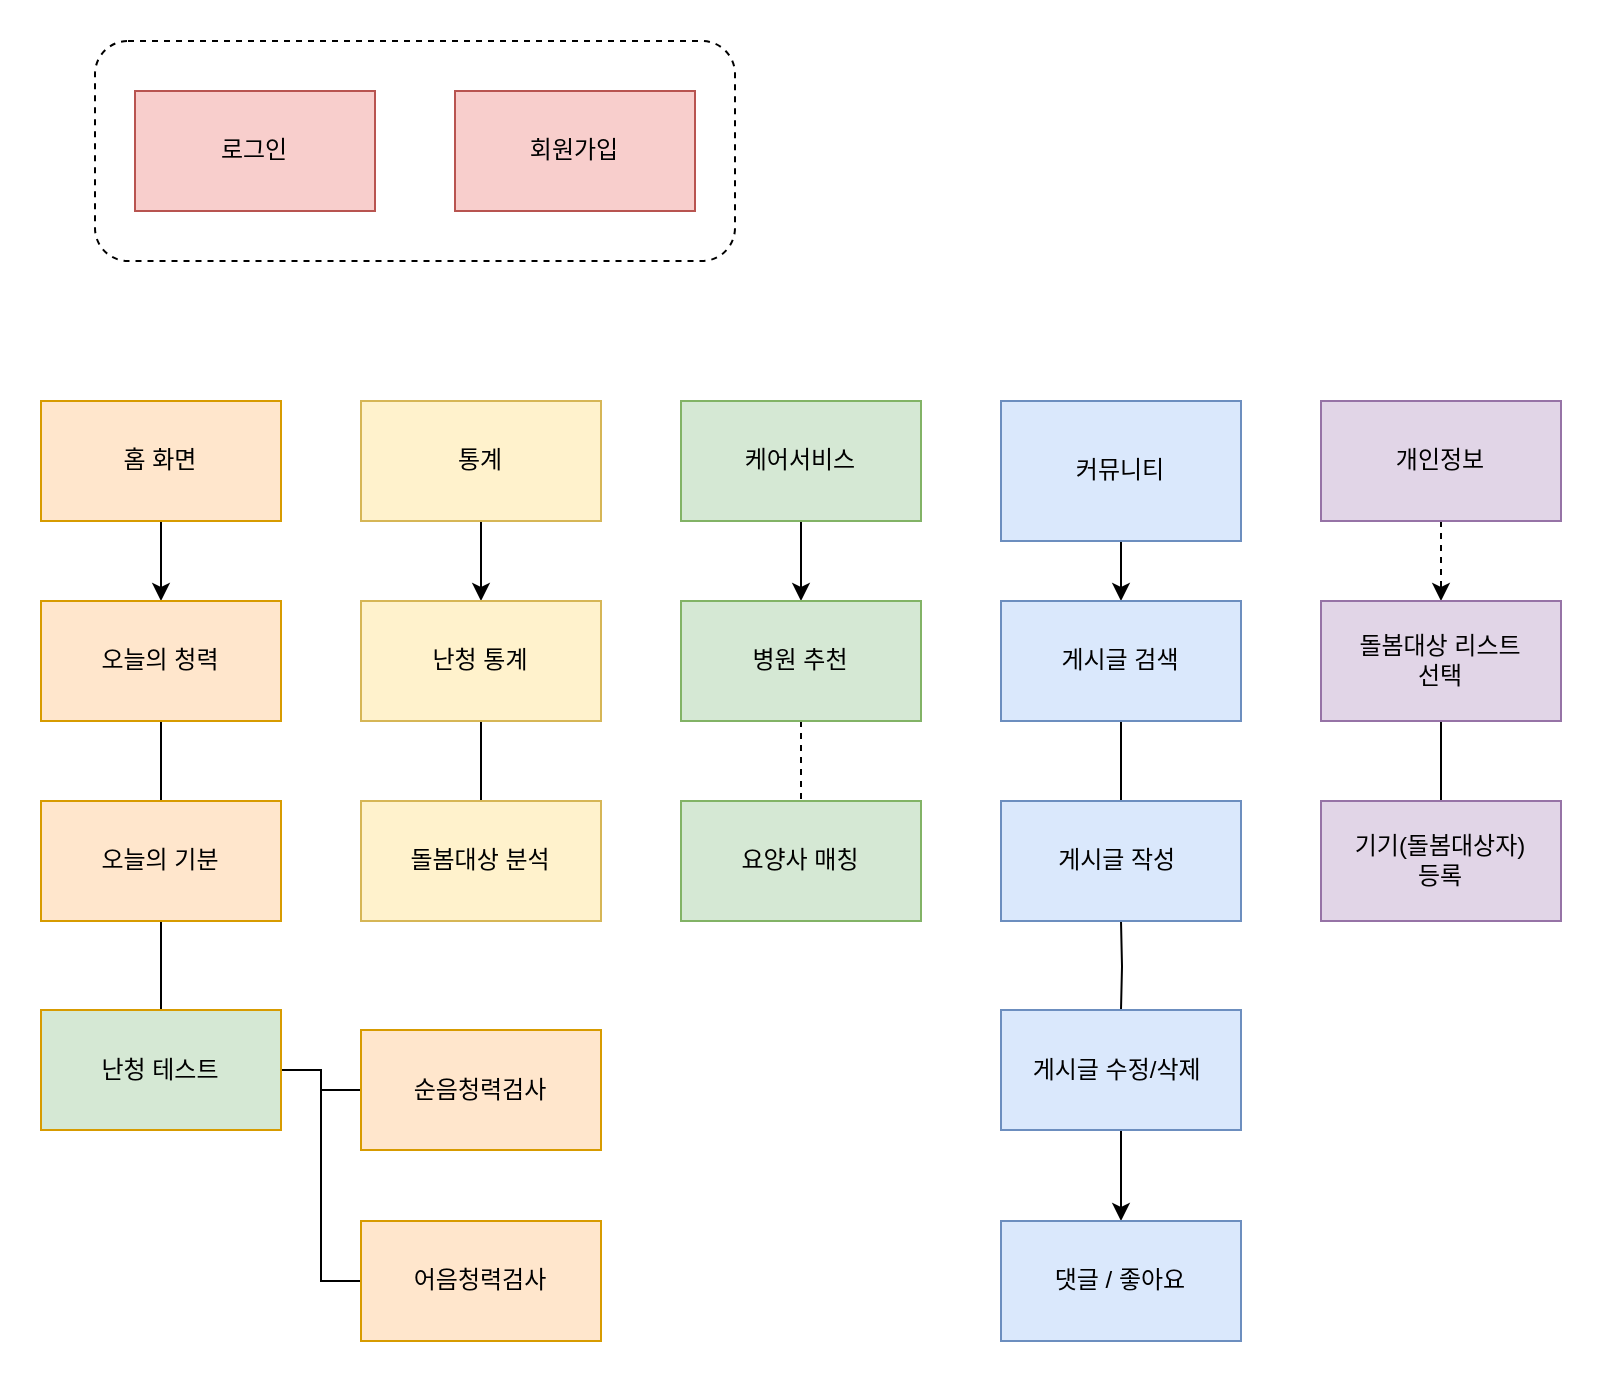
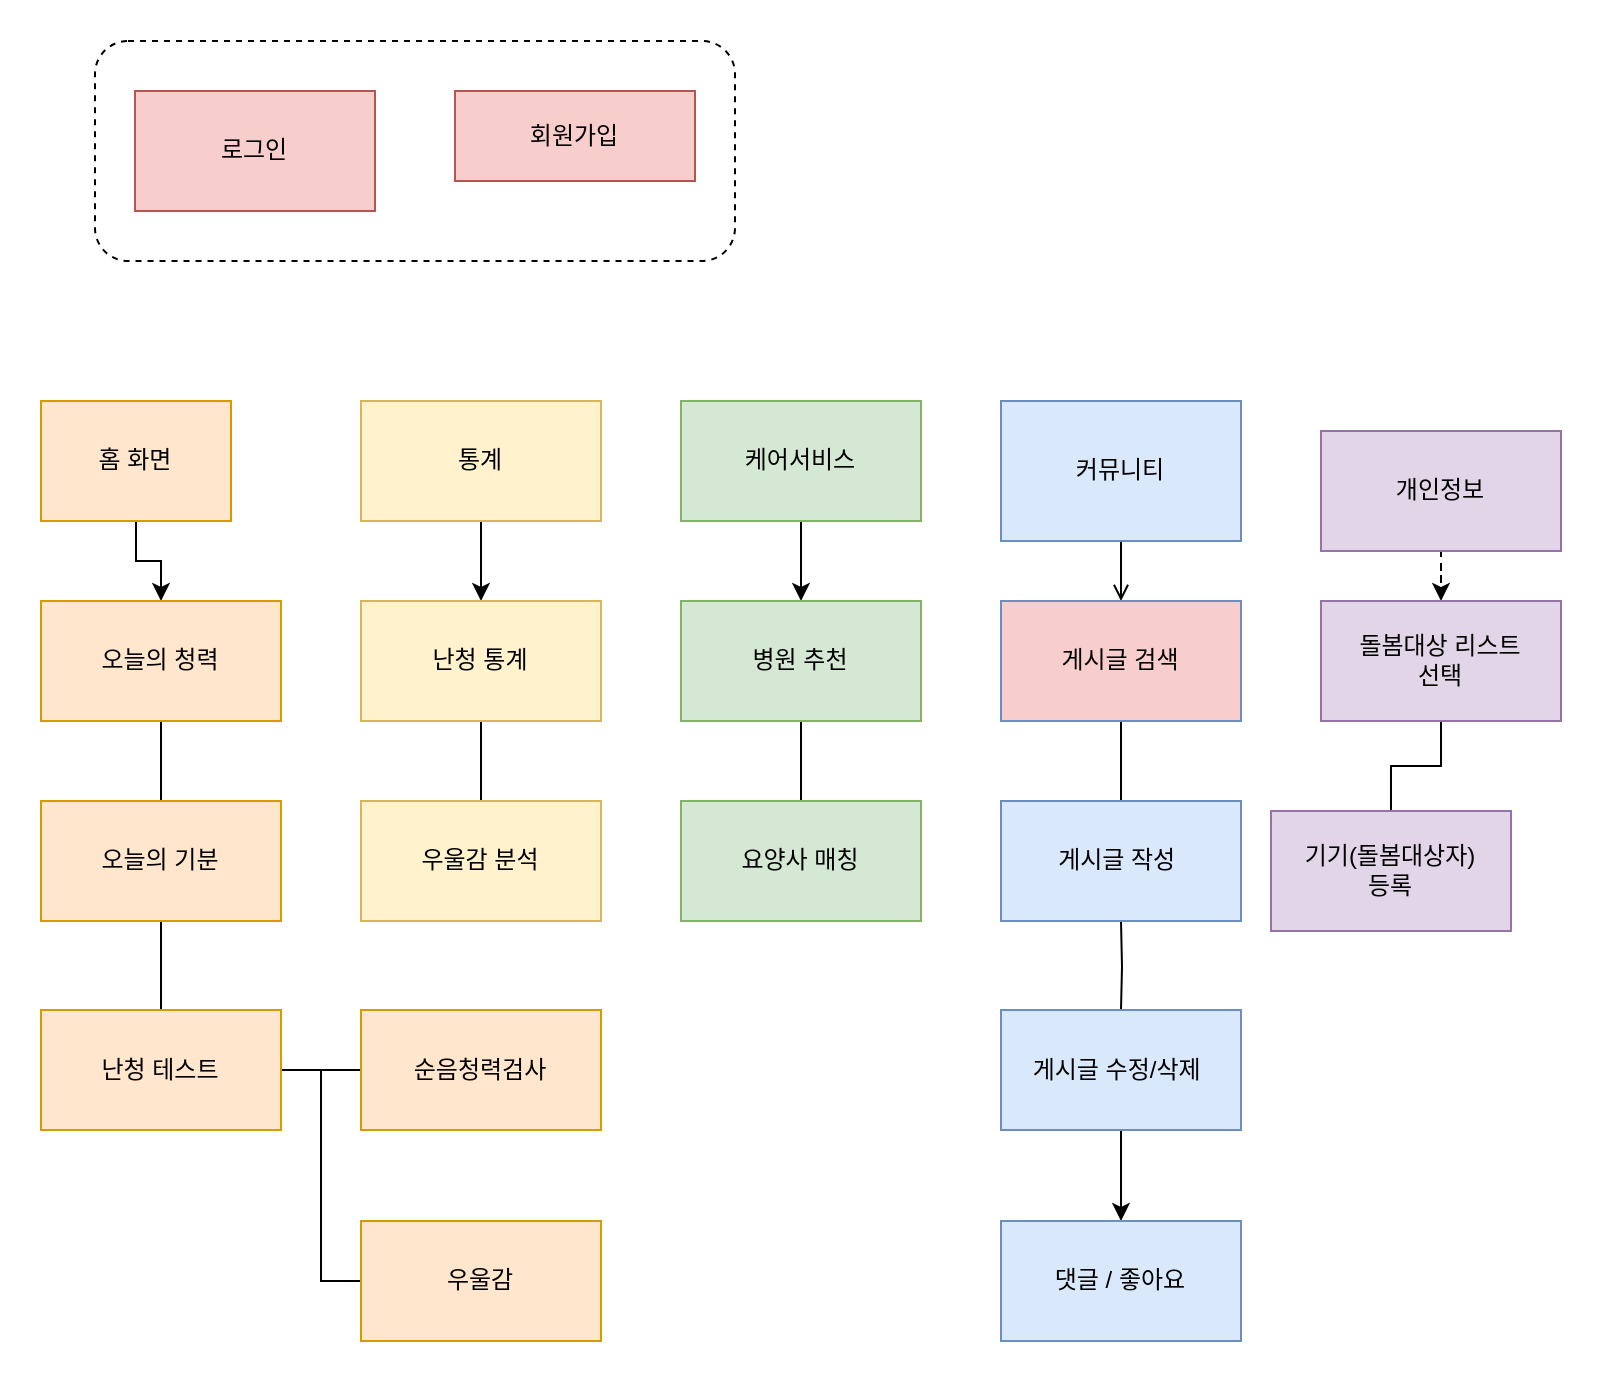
node "회원가입": size 240x120 -> 240x90
node "홈 화면": size 240x120 -> 190x120
node "개인정보": moved (1441, 461) -> (1441, 491)
edge "커뮤니티" -> "게시글 검색": arrowhead classic -> open
node "게시글 검색": fillcolor #dae8fc -> #f8cecc
edge "병원 추천" -- "요양사 매칭": style dashed -> solid
node "돌봄대상 분석": label "돌봄대상 분석" -> "우울감 분석"
node "기기(돌봄대상자) 등록": moved (1441, 861) -> (1391, 871)
node "난청 테스트": fillcolor #d5e8d4 -> #ffe6cc
node "순음청력검사": moved (481, 1090) -> (481, 1070)
node "어음청력검사": label "어음청력검사" -> "우울감"
